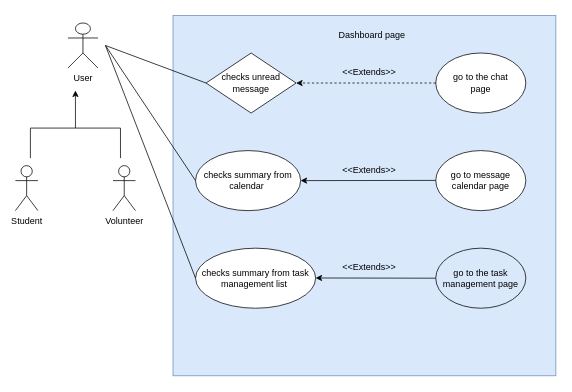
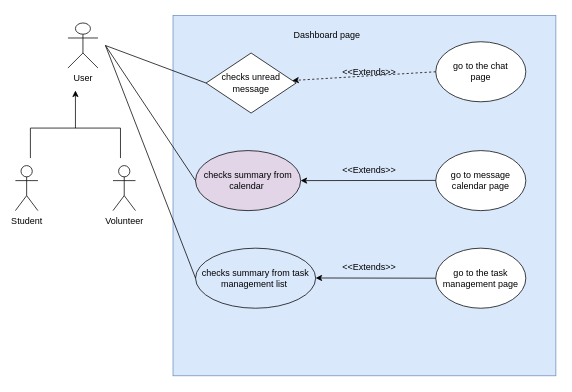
node "Dashboard page": moved (374, 34) -> (329, 34)
node "go to the chat page": moved (480, 83) -> (480, 72)
node "checks summary from calendar": fillcolor #ffffff -> #e1d5e7
node "checks summary from task management list": fillcolor #ffffff -> #dae8fc
node "go to the task management page": fillcolor #dae8fc -> #ffffff
